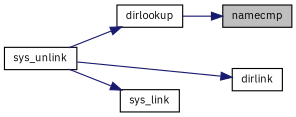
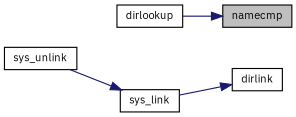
edge "sys_unlink" -> "dirlookup": removed
edge "sys_unlink" -> "dirlink": now "sys_link" -> "dirlink"
